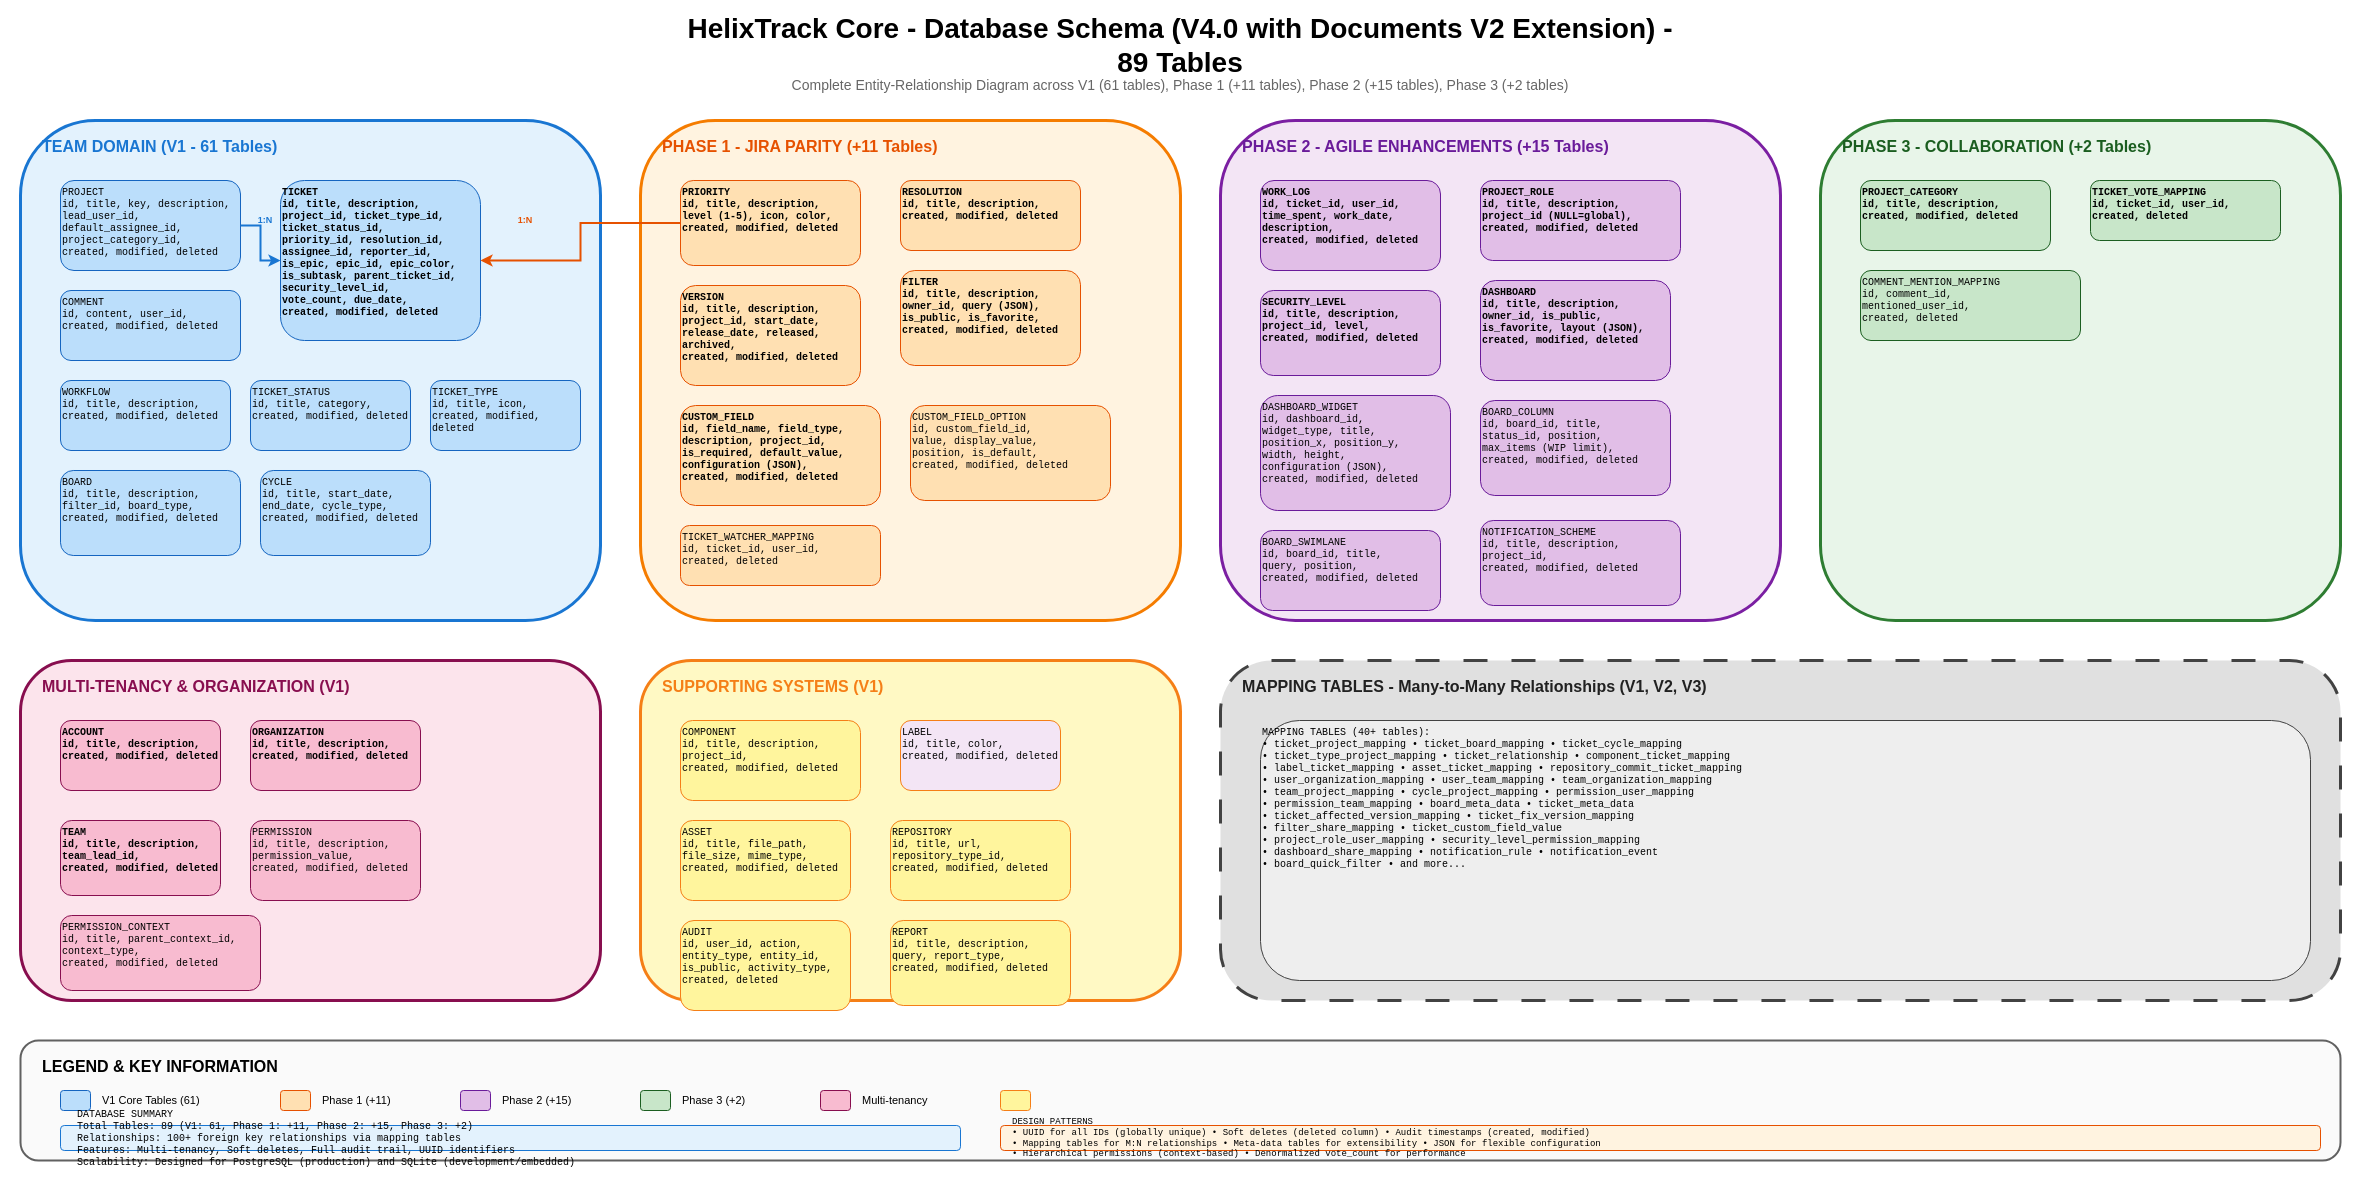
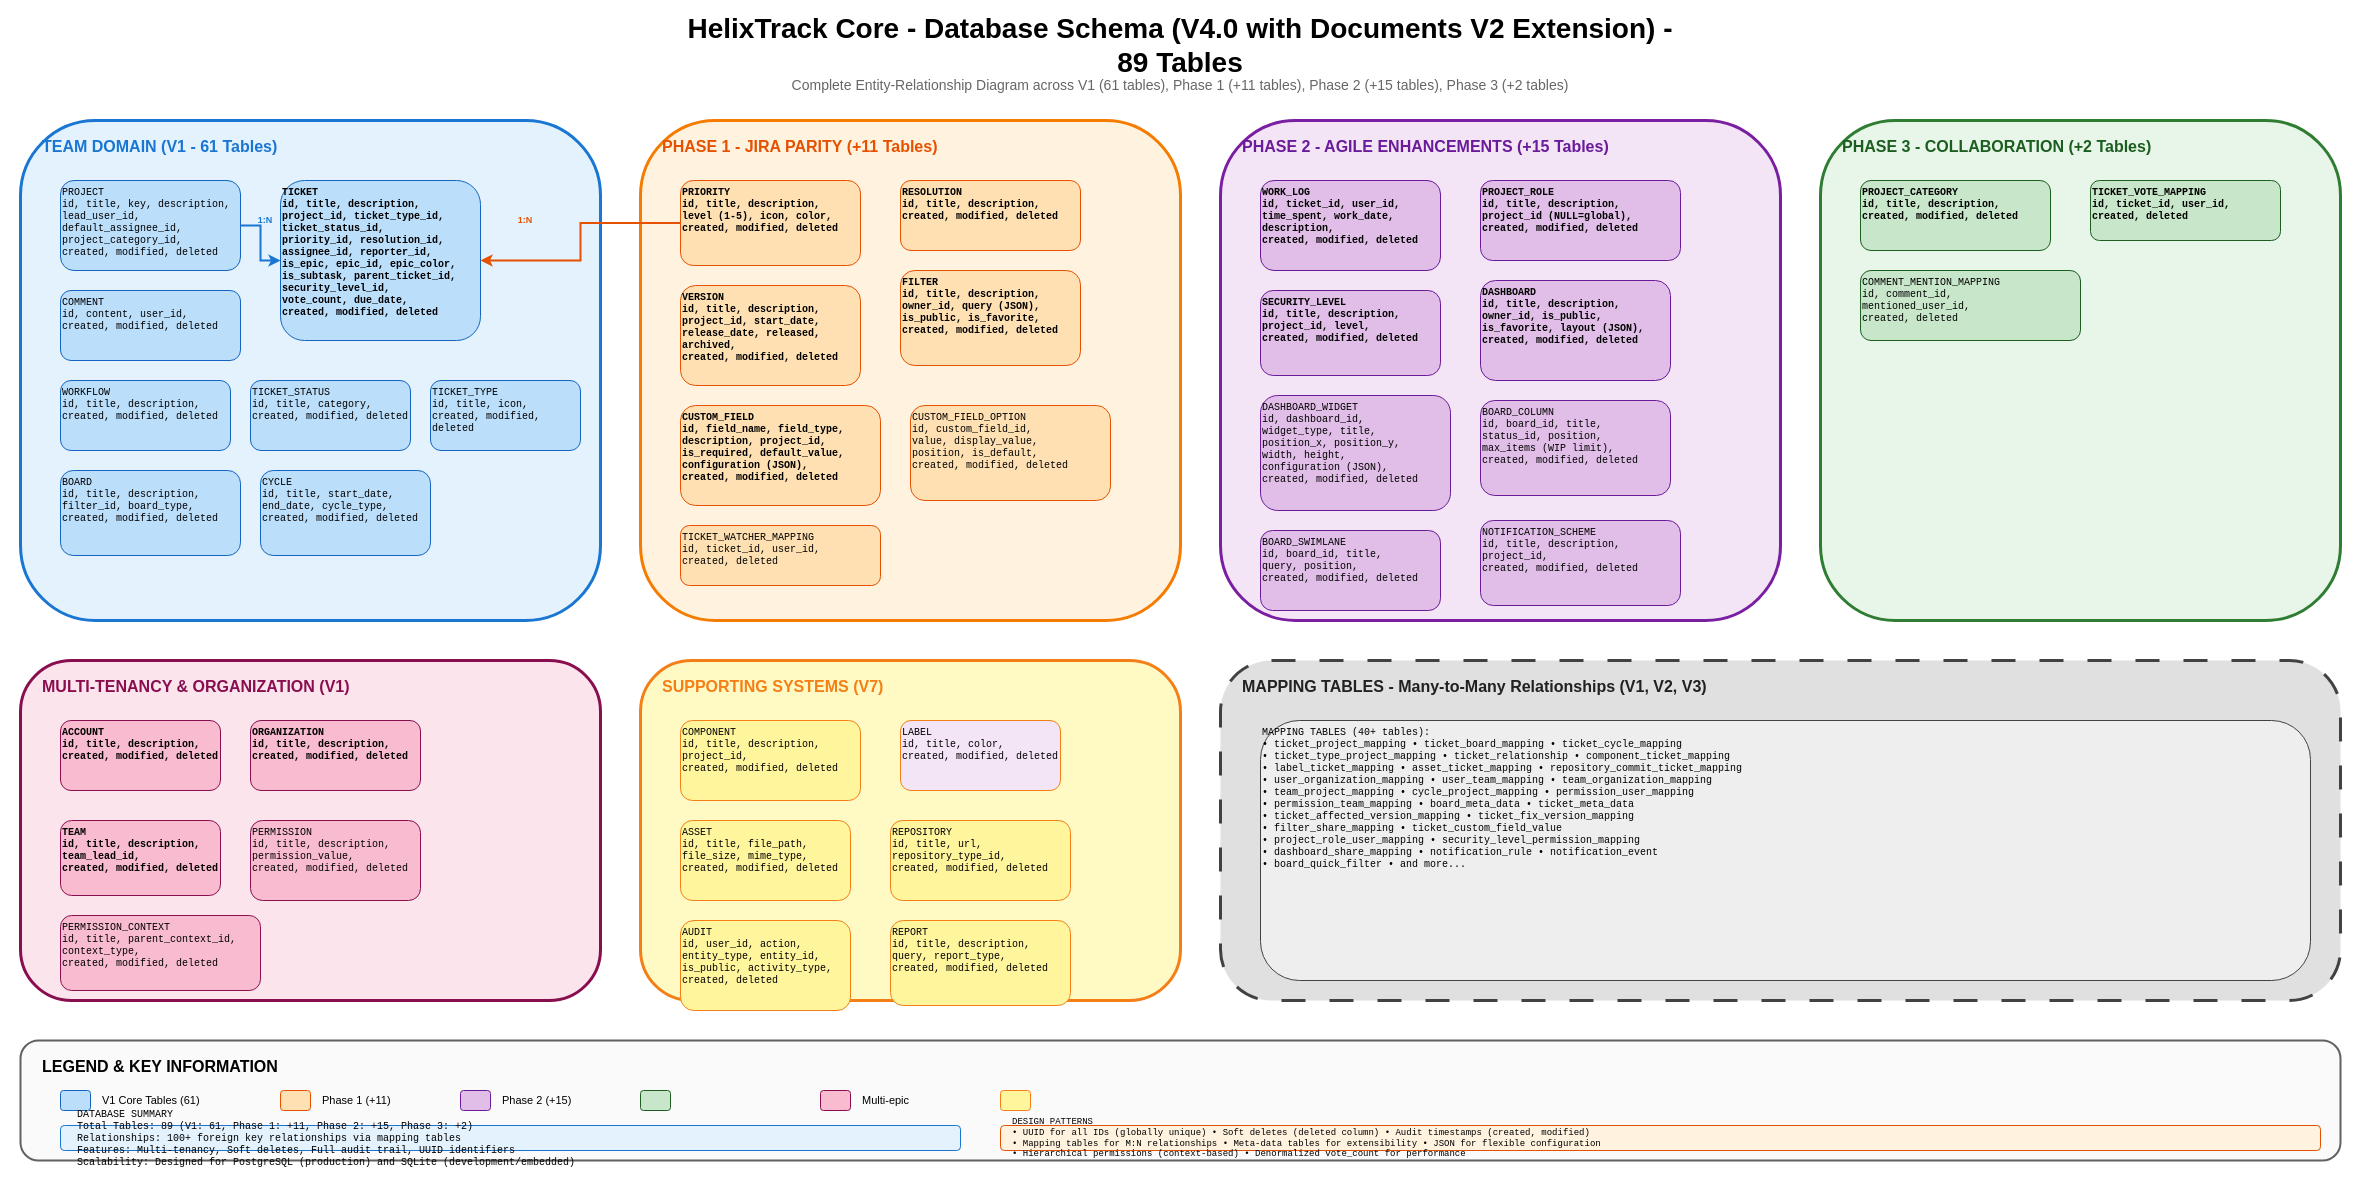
node "SUPPORTING SYSTEMS (V1)": label "SUPPORTING SYSTEMS (V1)" -> "SUPPORTING SYSTEMS (V7)"
node "Phase 3 (+2)": removed
node "Multi-tenancy": label "Multi-tenancy" -> "Multi-epic"
